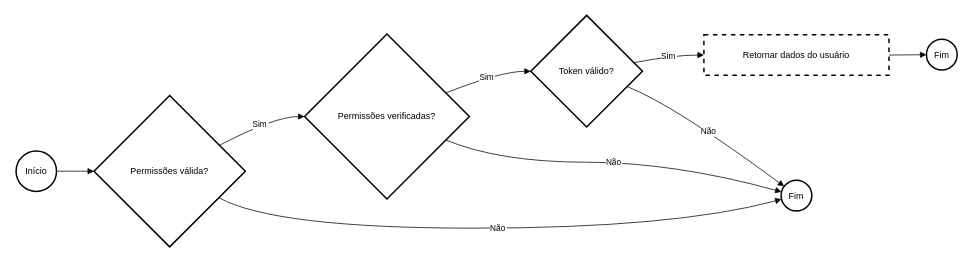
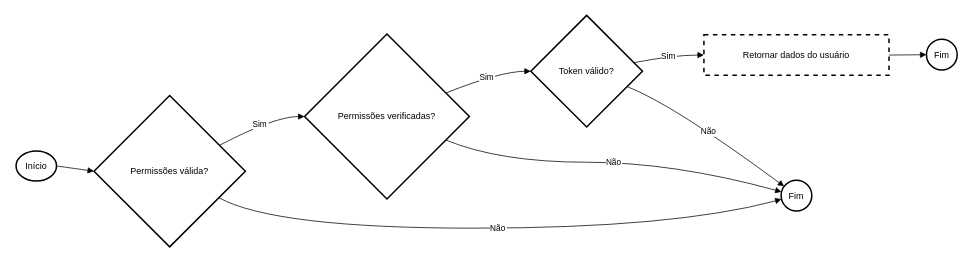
node "Início": size 41x41 -> 41x30
